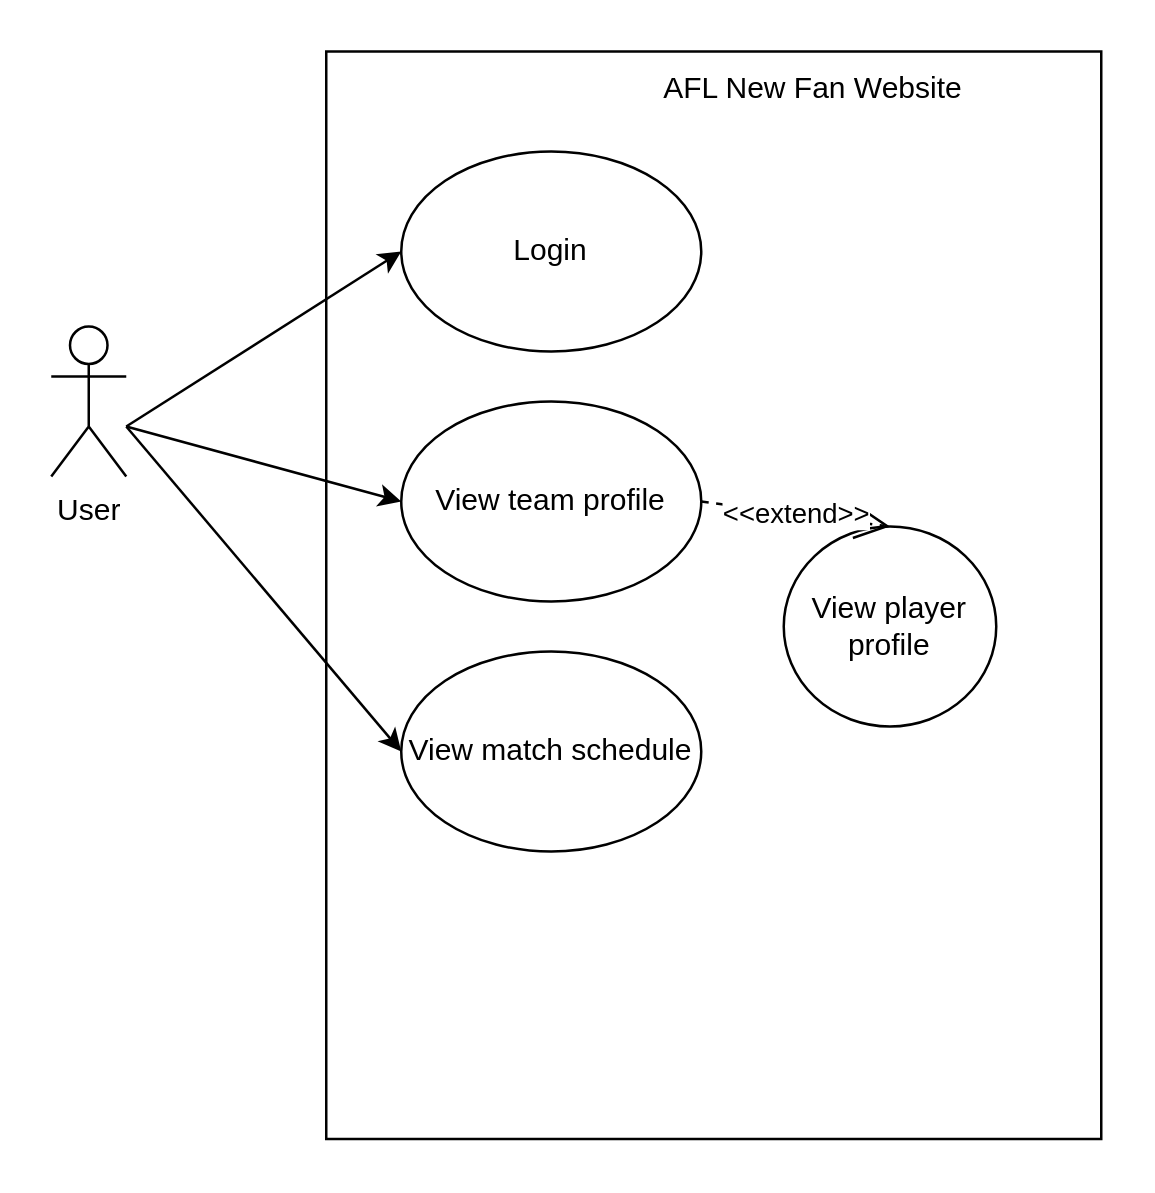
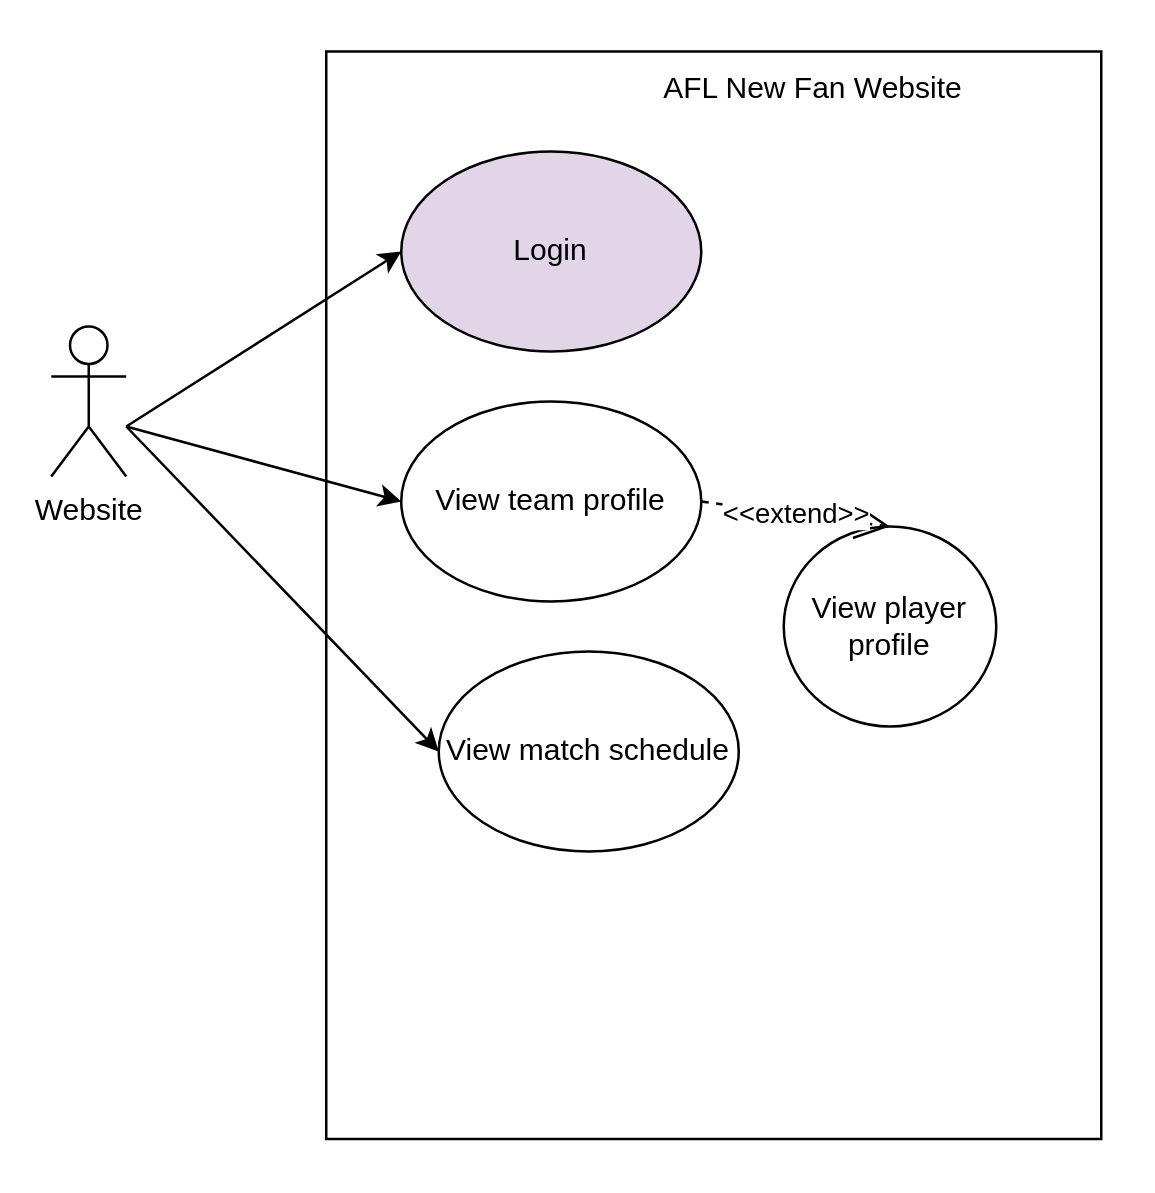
node "Login": fillcolor #ffffff -> #e1d5e7
node "User": label "User" -> "Website"
node "View match schedule": moved (551, 751) -> (589, 751)
